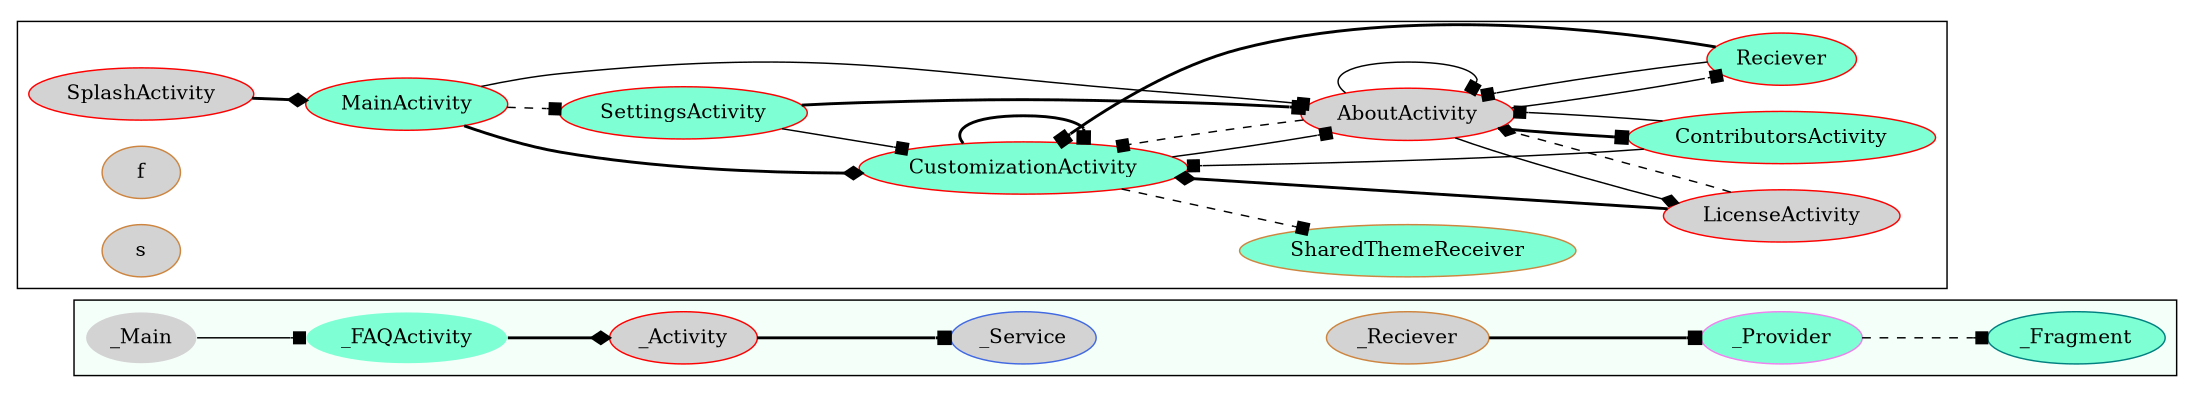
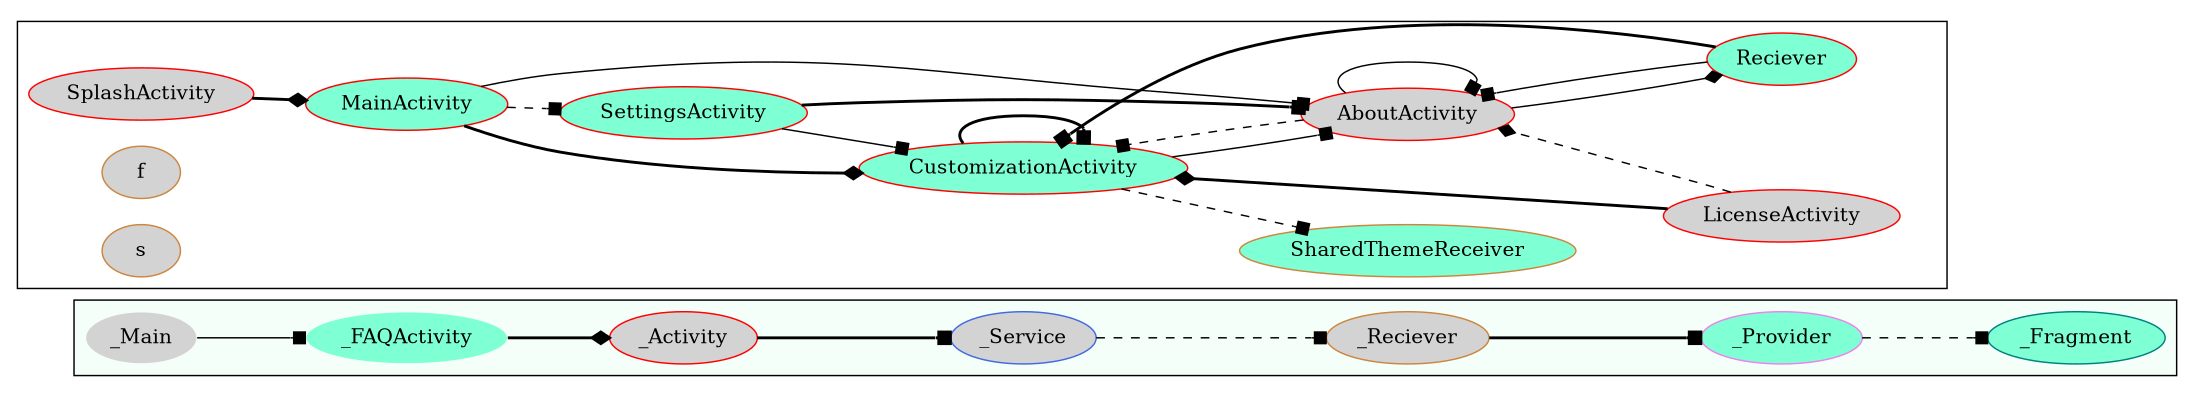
edge "AboutActivity" -> "Reciever": arrowhead box -> diamond
node "ContributorsActivity": removed
edge "AboutActivity" -> "LicenseActivity": removed
edge "_Service" -> "_Reciever": added
